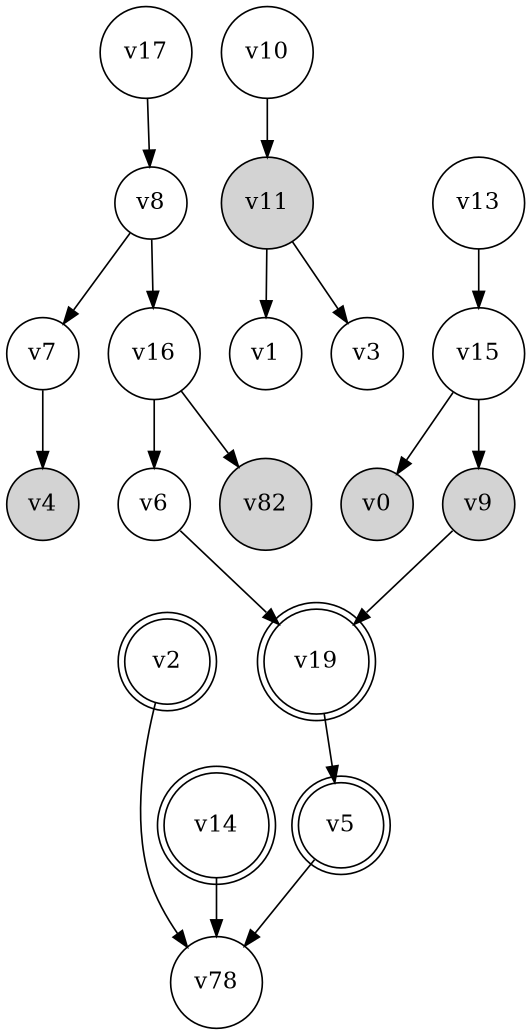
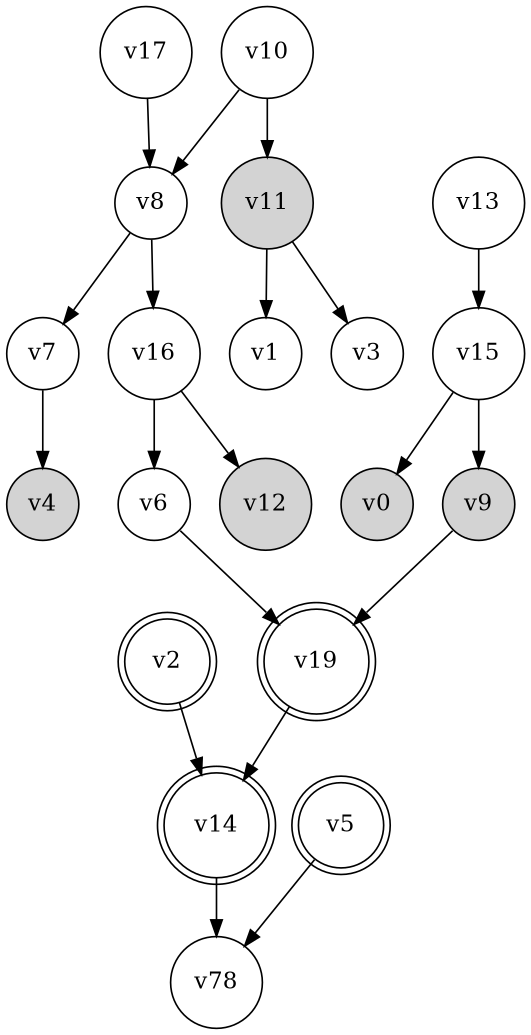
edge "v10" -> "v8": added
node "v82": label "v82" -> "v12"
edge "v19" -> "v5": now "v19" -> "v14"
edge "v2" -> "v78": now "v2" -> "v14"
